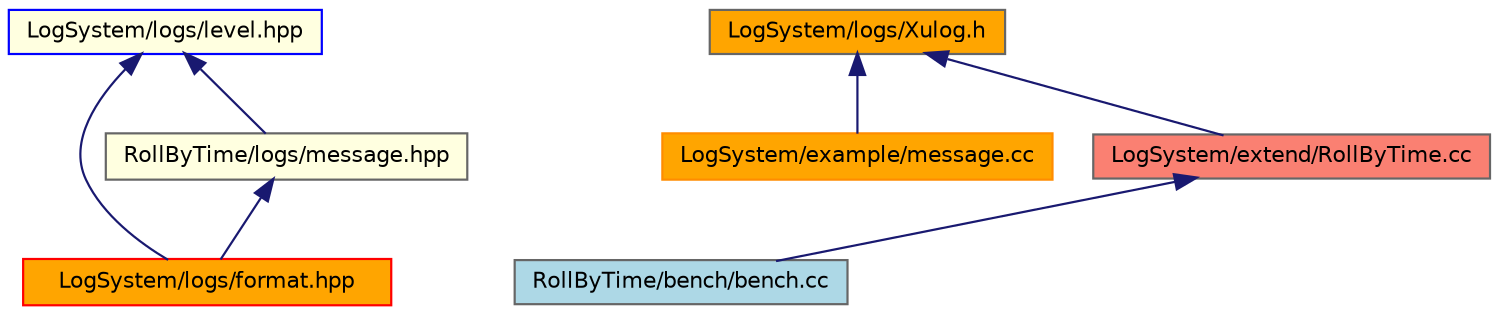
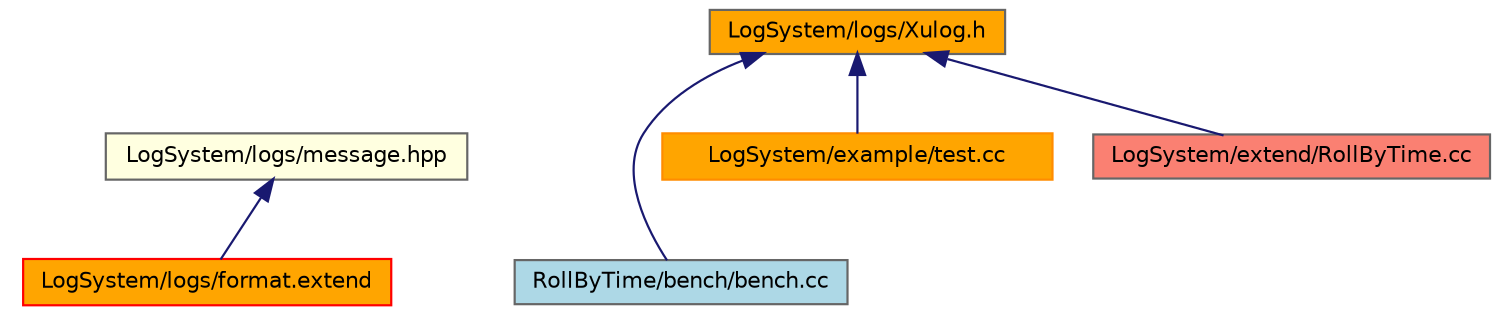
node "LogSystem/logs/level.hpp": removed
node "RollByTime/logs/message.hpp": label "RollByTime/logs/message.hpp" -> "LogSystem/logs/message.hpp"
node "LogSystem/example/message.cc": label "LogSystem/example/message.cc" -> "LogSystem/example/test.cc"
edge "RollByTime/bench/bench.cc" -> "LogSystem/extend/RollByTime.cc": now "RollByTime/bench/bench.cc" -> "LogSystem/logs/Xulog.h"
node "LogSystem/logs/format.hpp": label "LogSystem/logs/format.hpp" -> "LogSystem/logs/format.extend"
